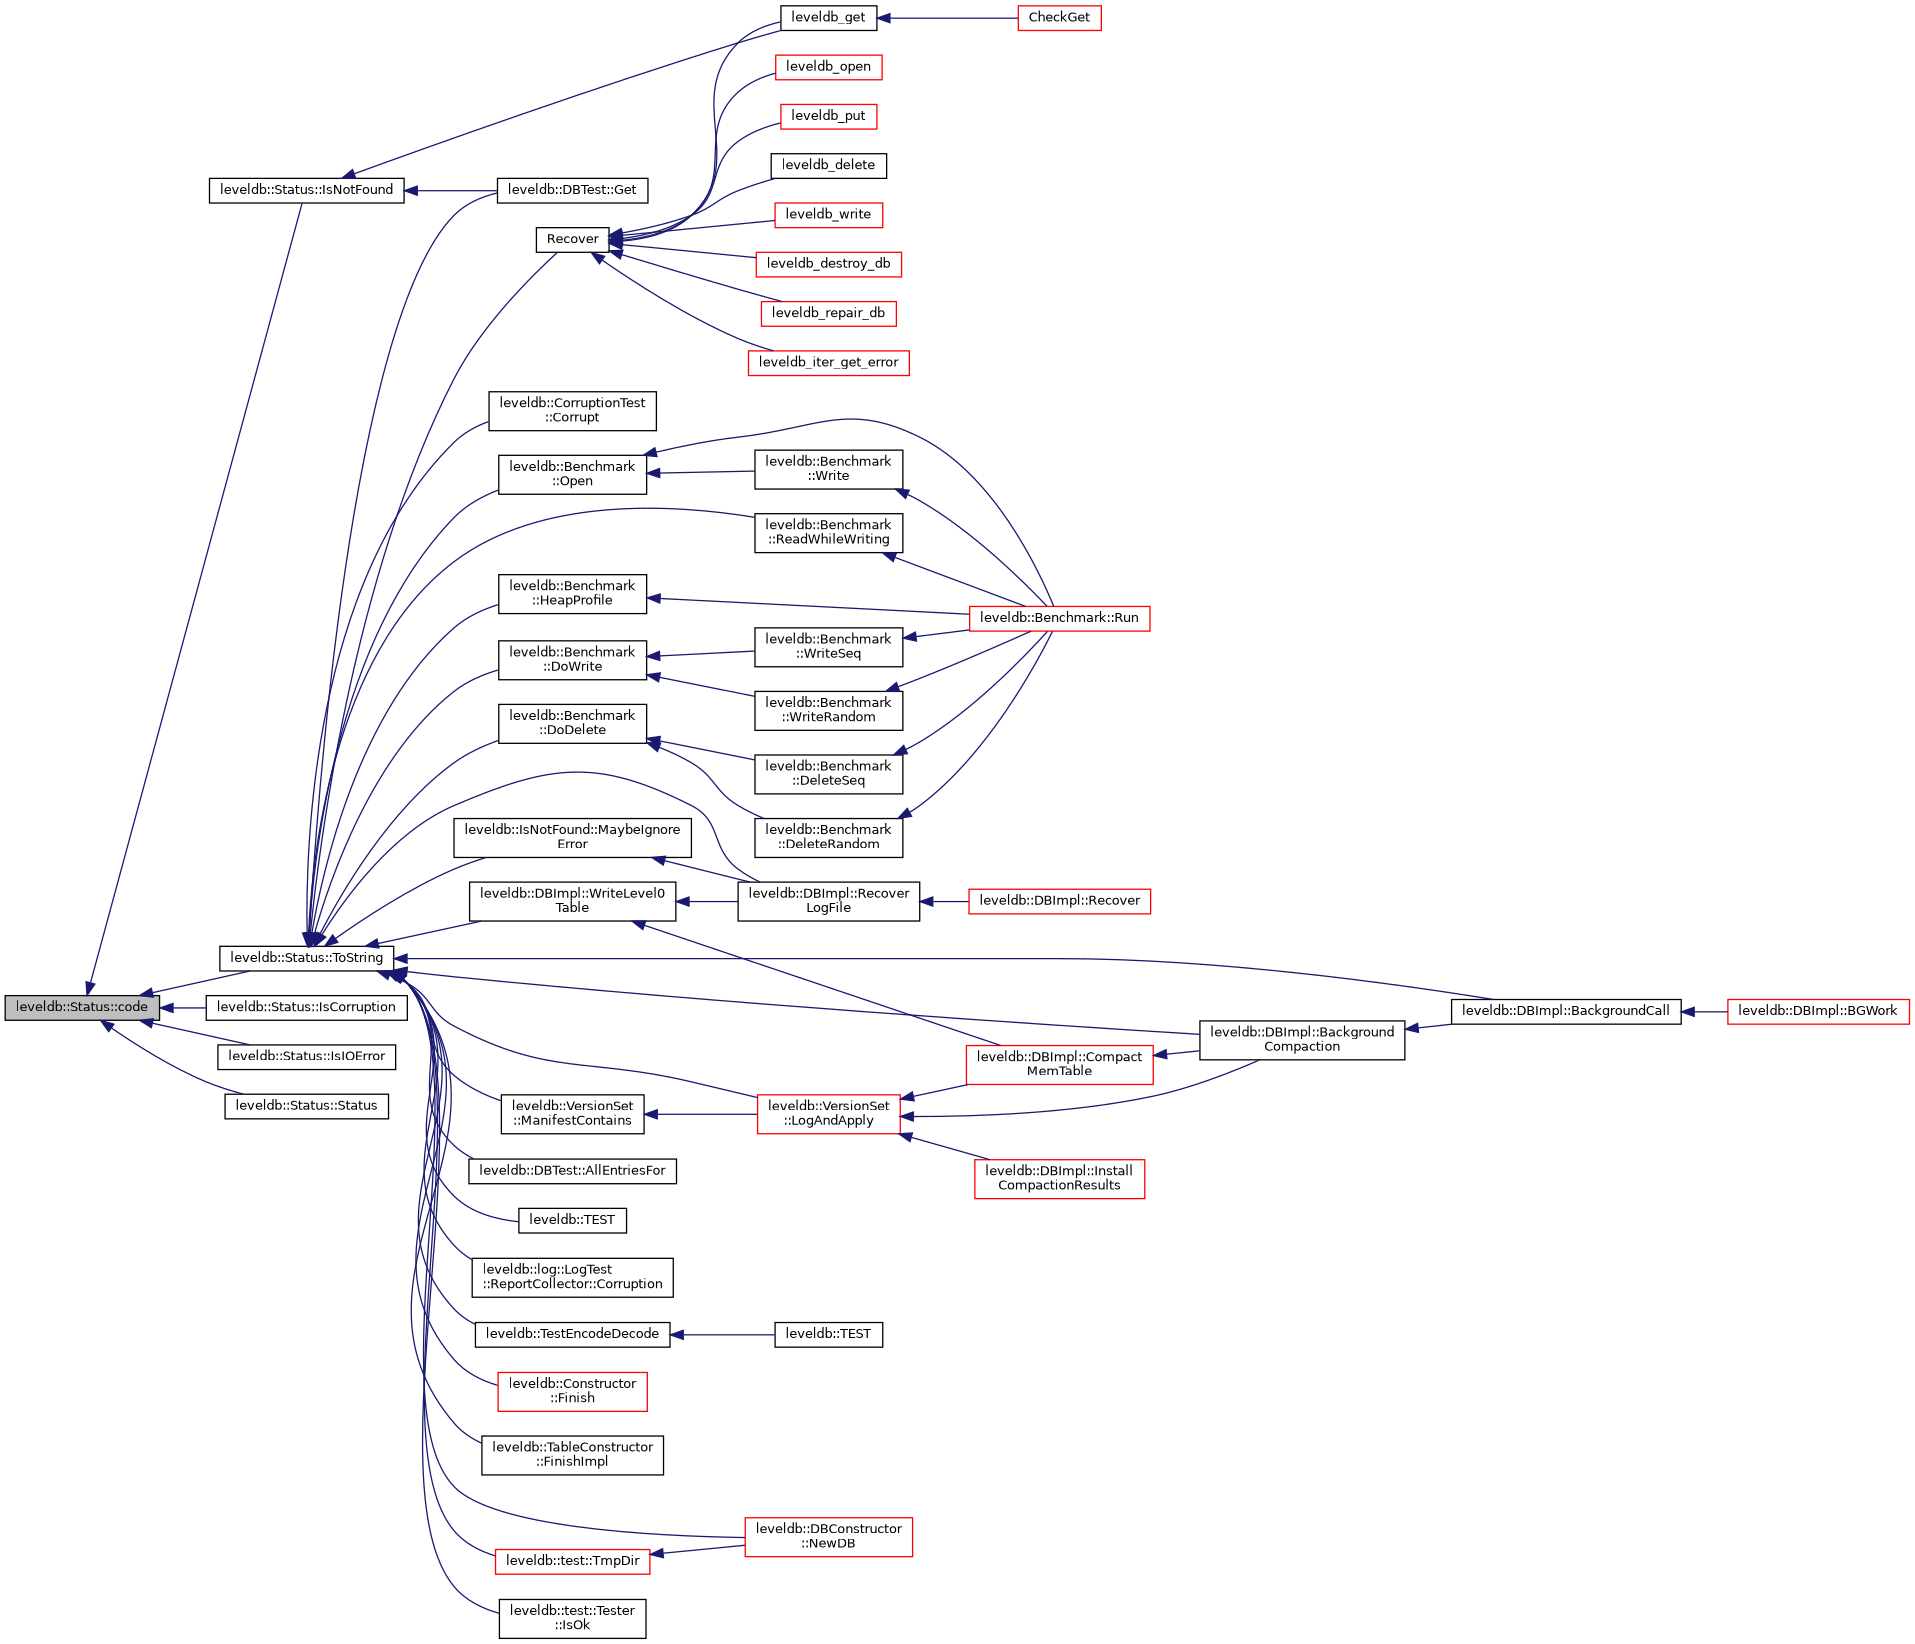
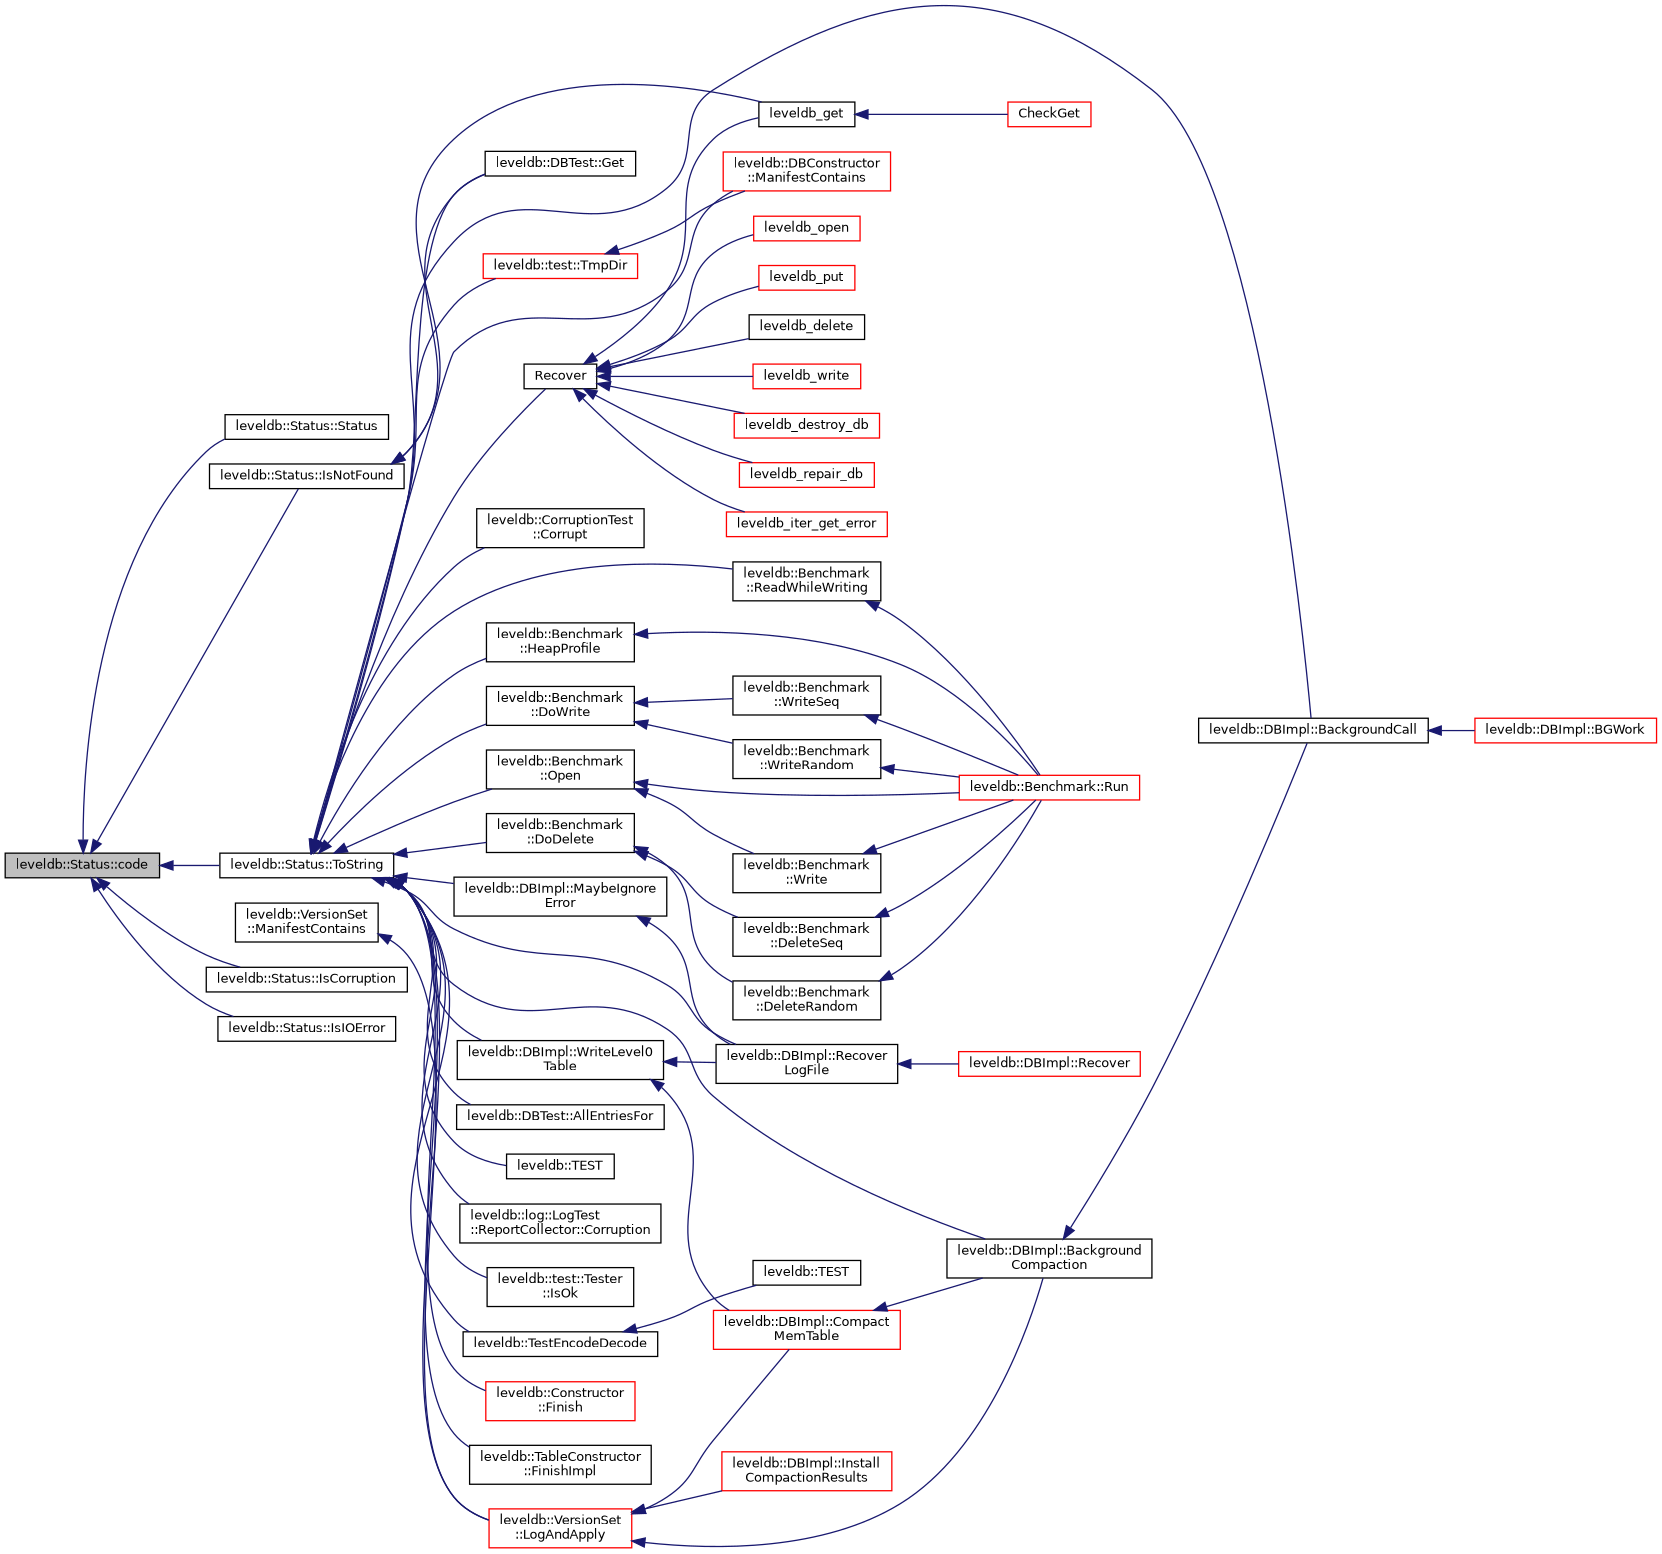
node "leveldb::IsNotFound::MaybeIgnore Error": label "leveldb::IsNotFound::MaybeIgnore Error" -> "leveldb::DBImpl::MaybeIgnore Error"
edge "leveldb::VersionSet ::ManifestContains" -> "leveldb::Status::ToString": removed
node "leveldb::DBConstructor ::NewDB": label "leveldb::DBConstructor ::NewDB" -> "leveldb::DBConstructor ::ManifestContains"
